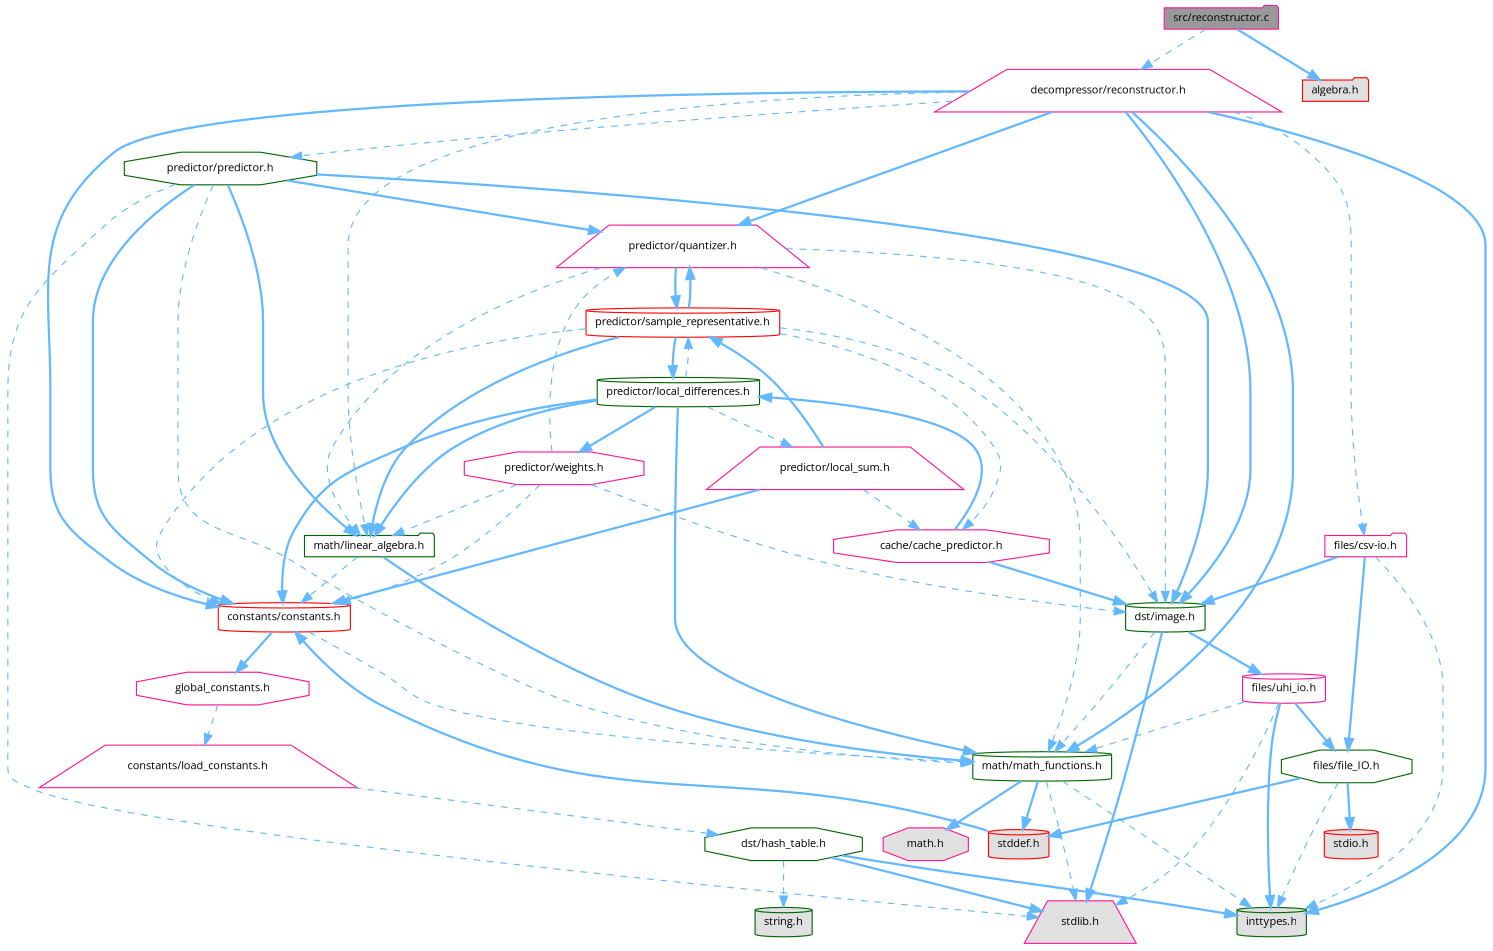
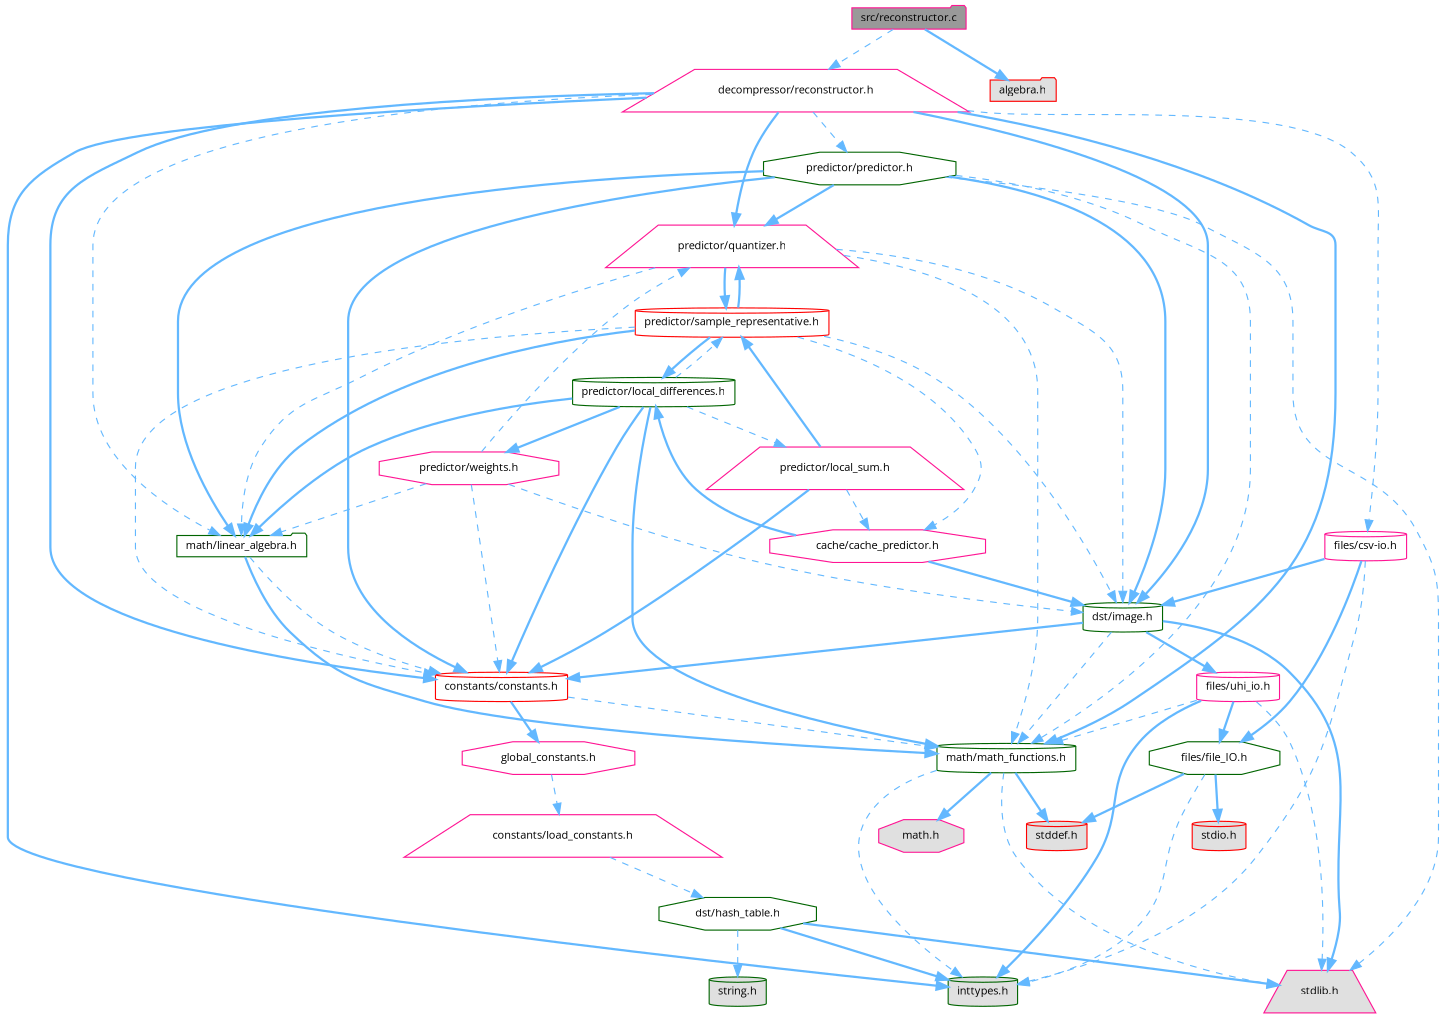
node "files/csv-io.h": shape folder -> cylinder
edge "stddef.h" -> "constants/constants.h": now "dst/image.h" -> "constants/constants.h"
